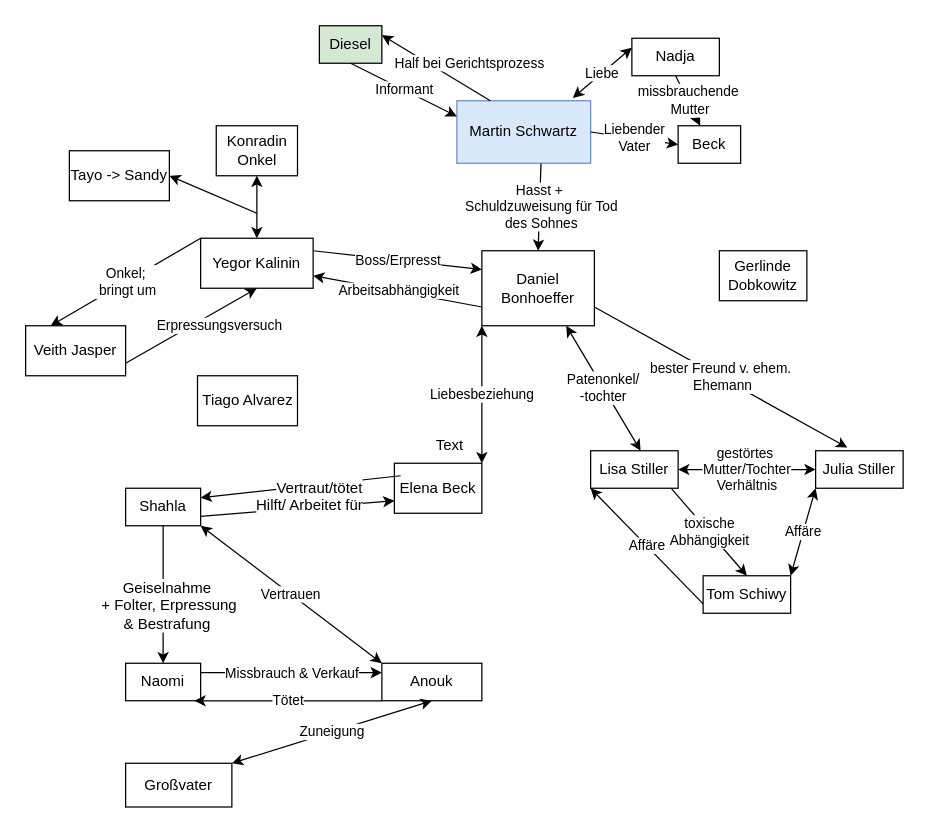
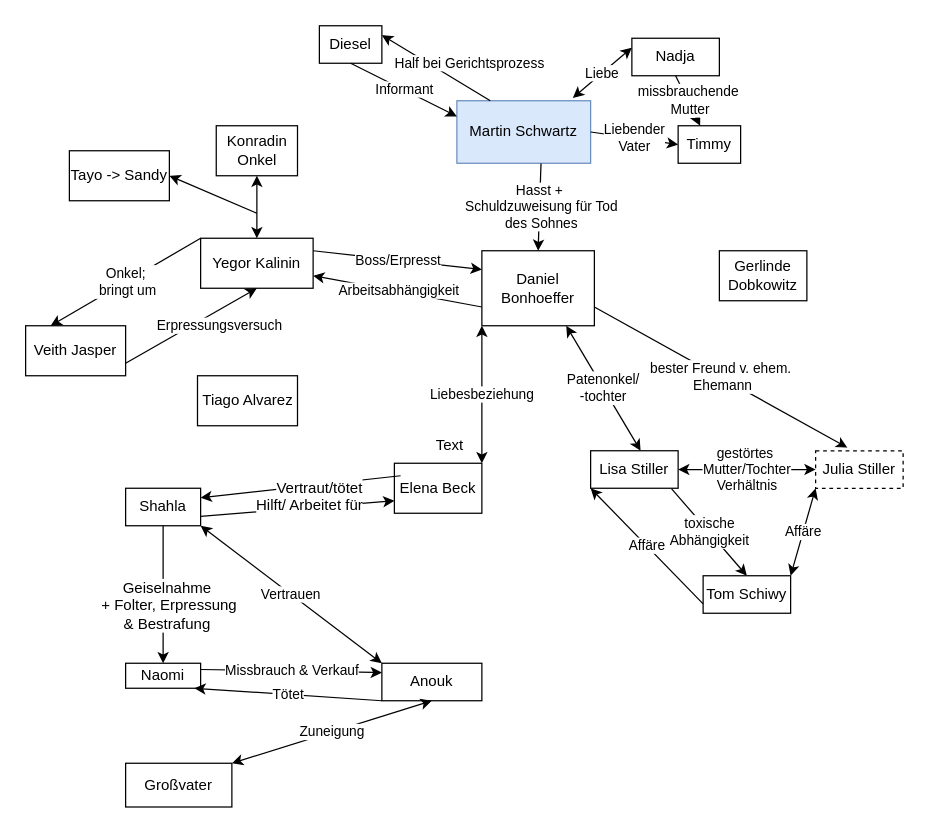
node "Diesel": fillcolor #d5e8d4 -> #ffffff
node "Beck": label "Beck" -> "Timmy"
node "Julia Stiller": style solid -> dashed
node "Naomi": size 75x38 -> 75x25
